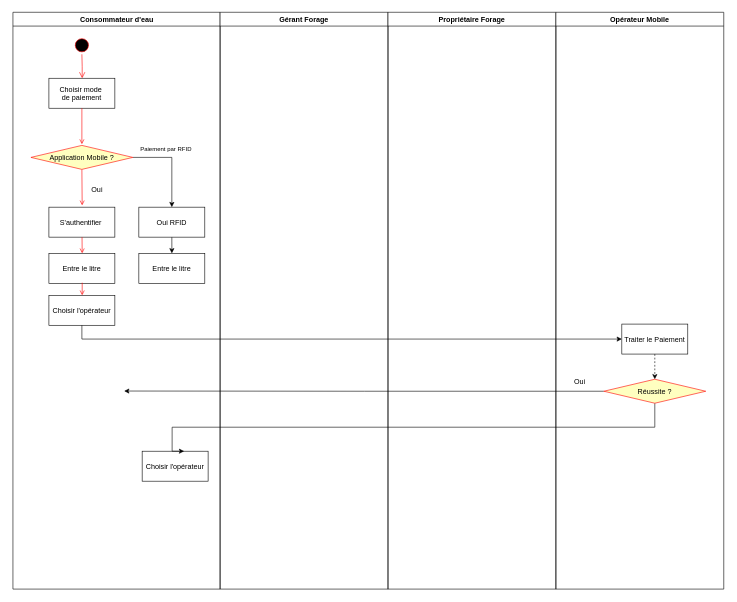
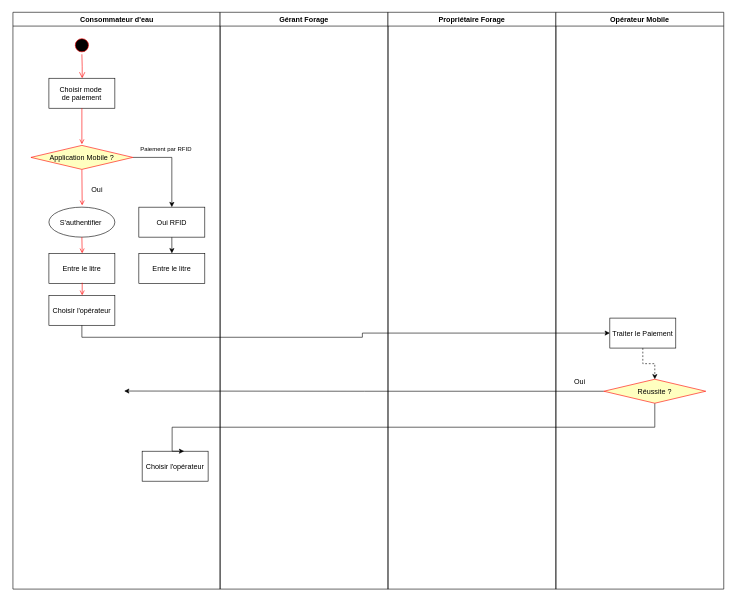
node "S'authentifier": shape rectangle -> ellipse
node "Traiter le Paiement": moved (655, 339) -> (643, 333)
